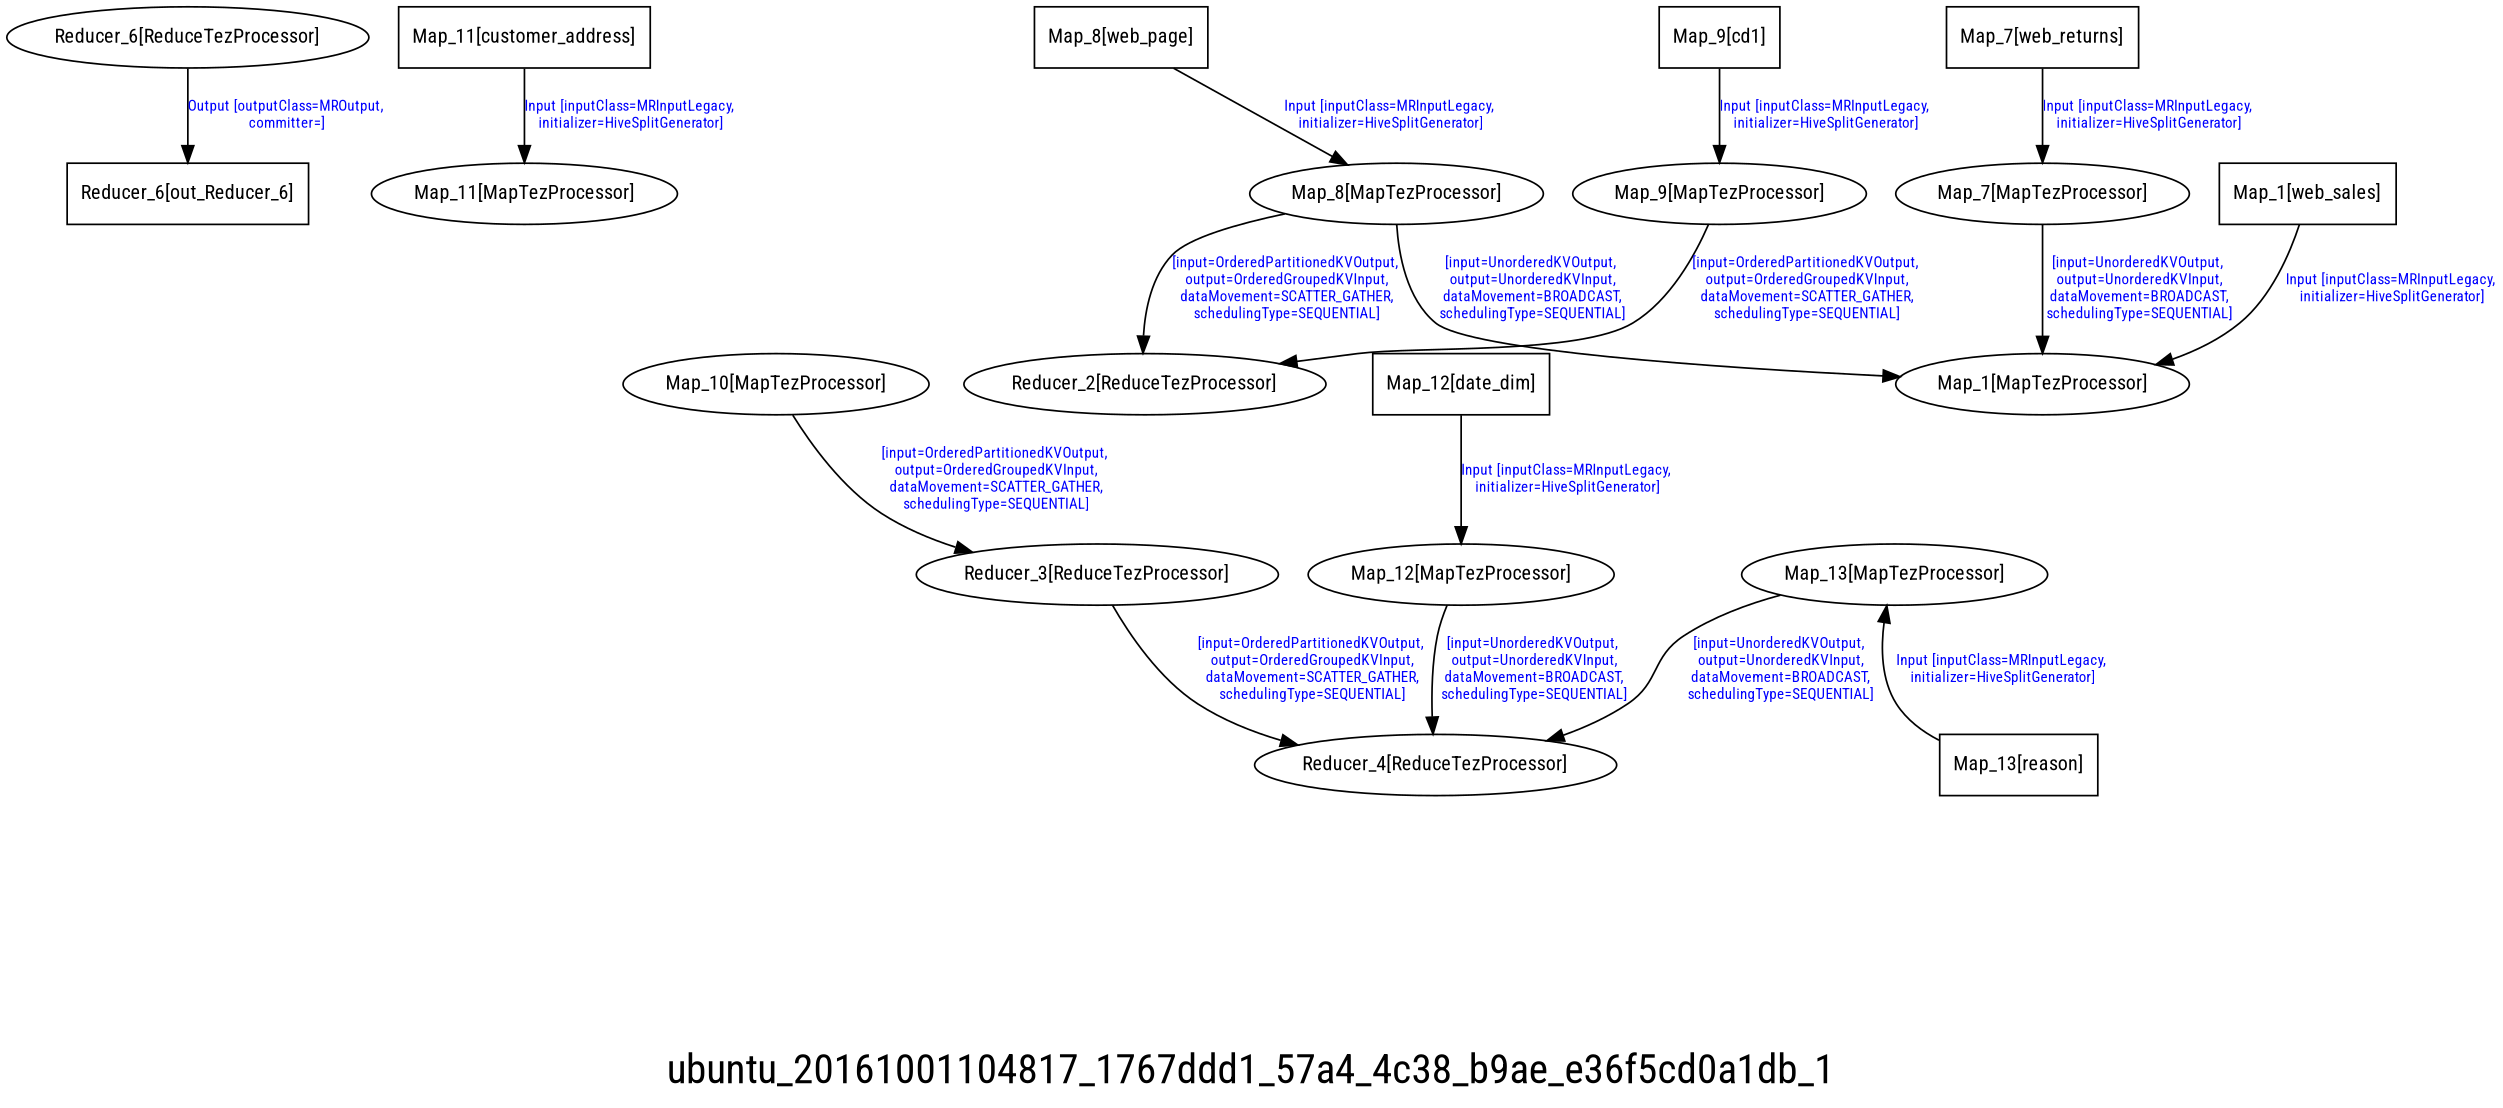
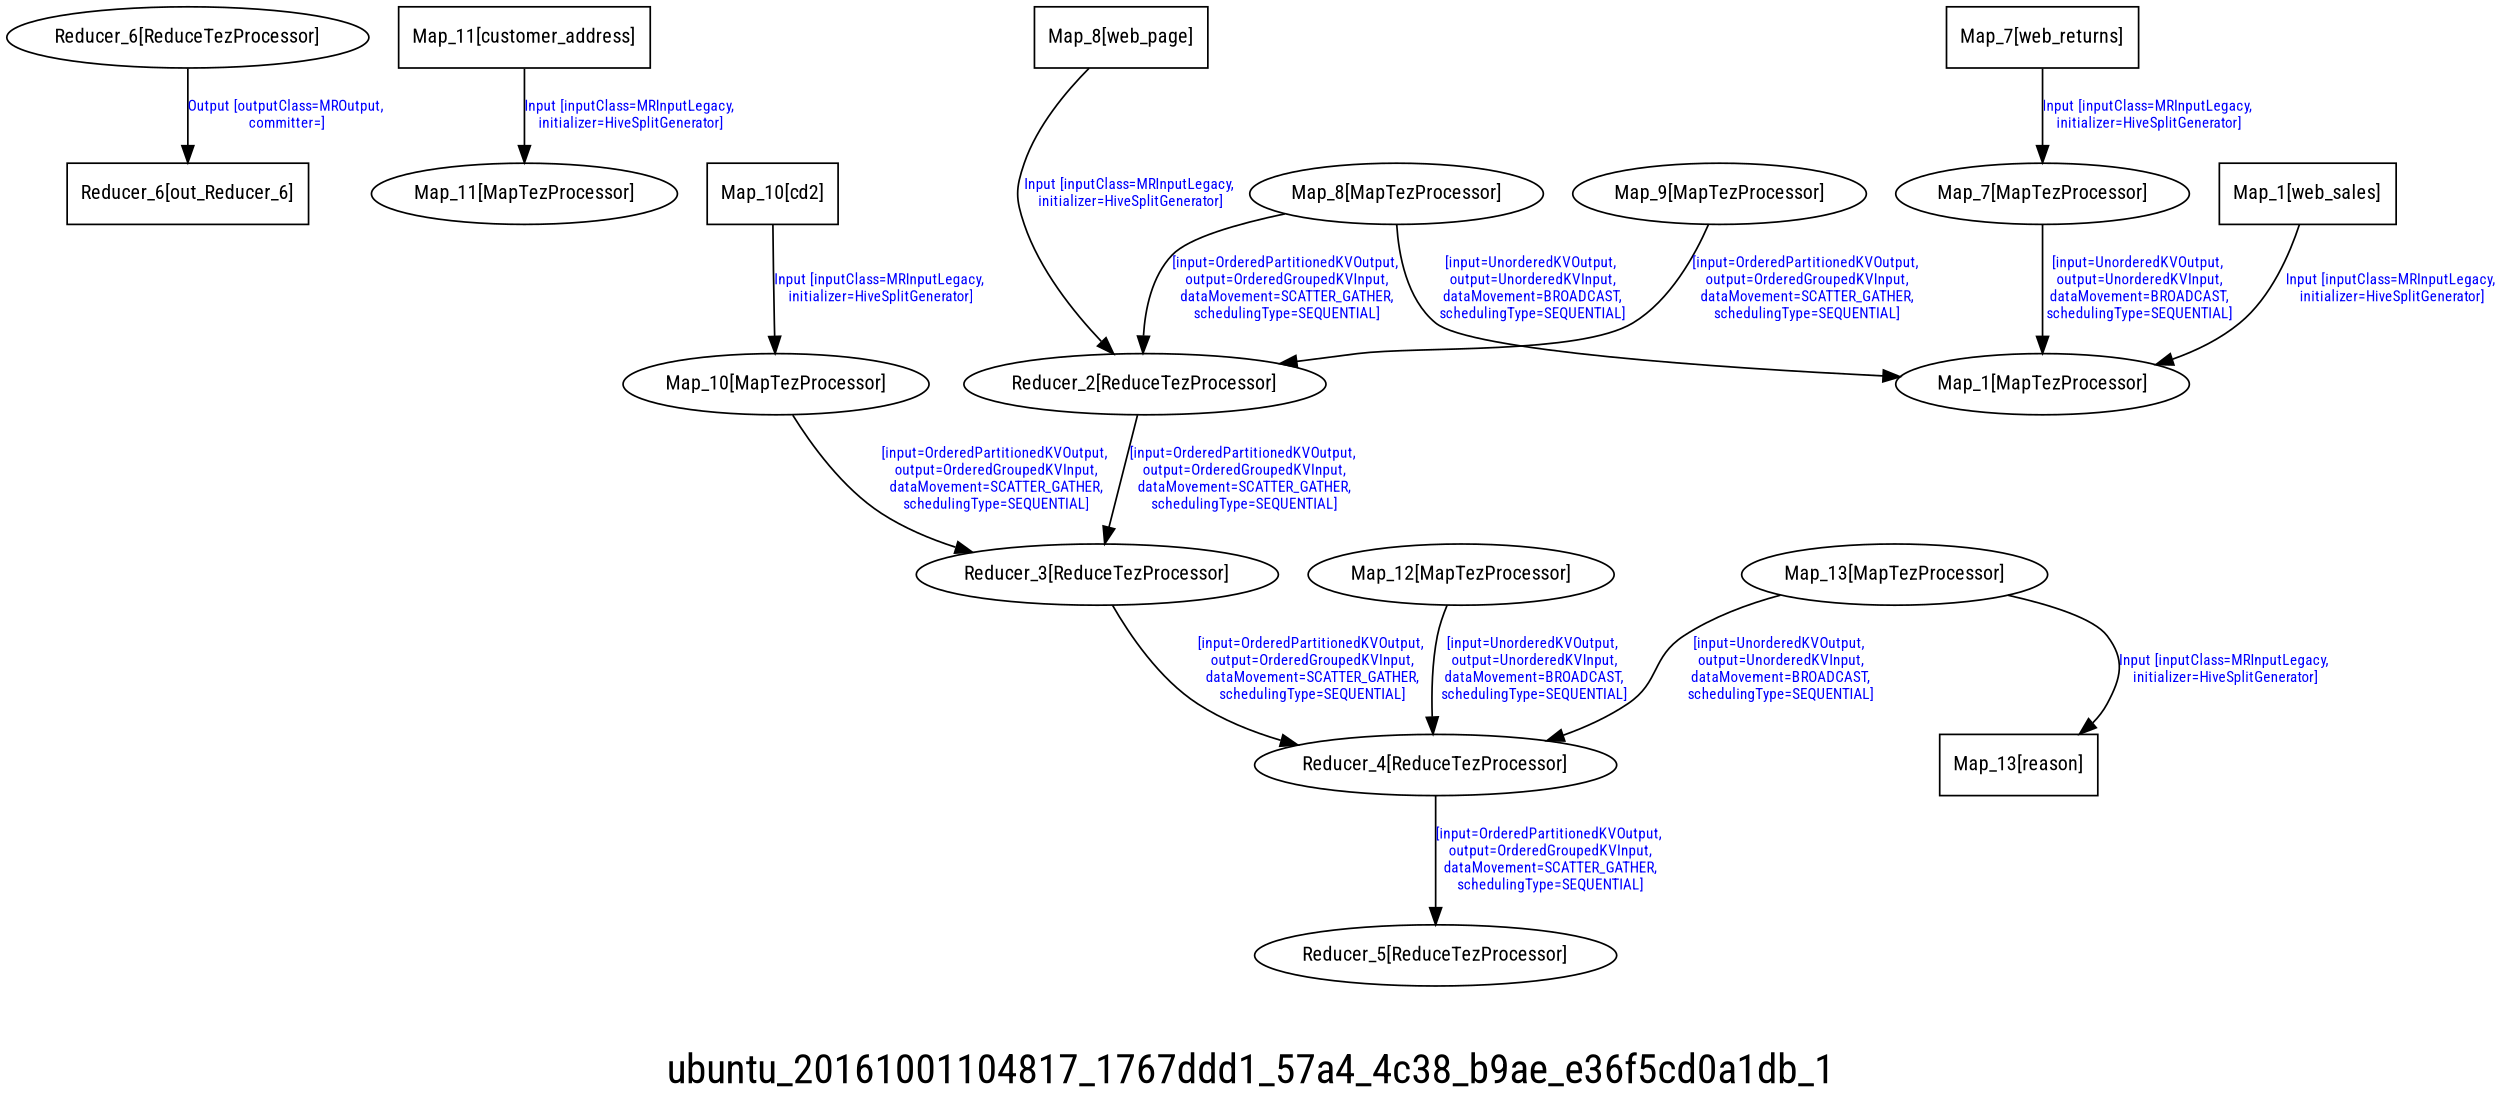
node "Map_9[cd1]": removed
edge "Map_8[web_page]" -> "Map_8[MapTezProcessor]": now "Map_8[web_page]" -> "Reducer_2[ReduceTezProcessor]"
node "Map_10[cd2]": added
node "Map_12[date_dim]": removed
edge "Reducer_2[ReduceTezProcessor]" -> "Reducer_3[ReduceTezProcessor]": added, label "[input=OrderedPartitionedKVOutput, output=OrderedGroupedKVInput, dataMovement=SCATTER_GATHER, schedulingType=SEQUENTIAL]"
edge "Map_13[reason]" -> "Map_13[MapTezProcessor]": reversed
node "Reducer_5[ReduceTezProcessor]": added
